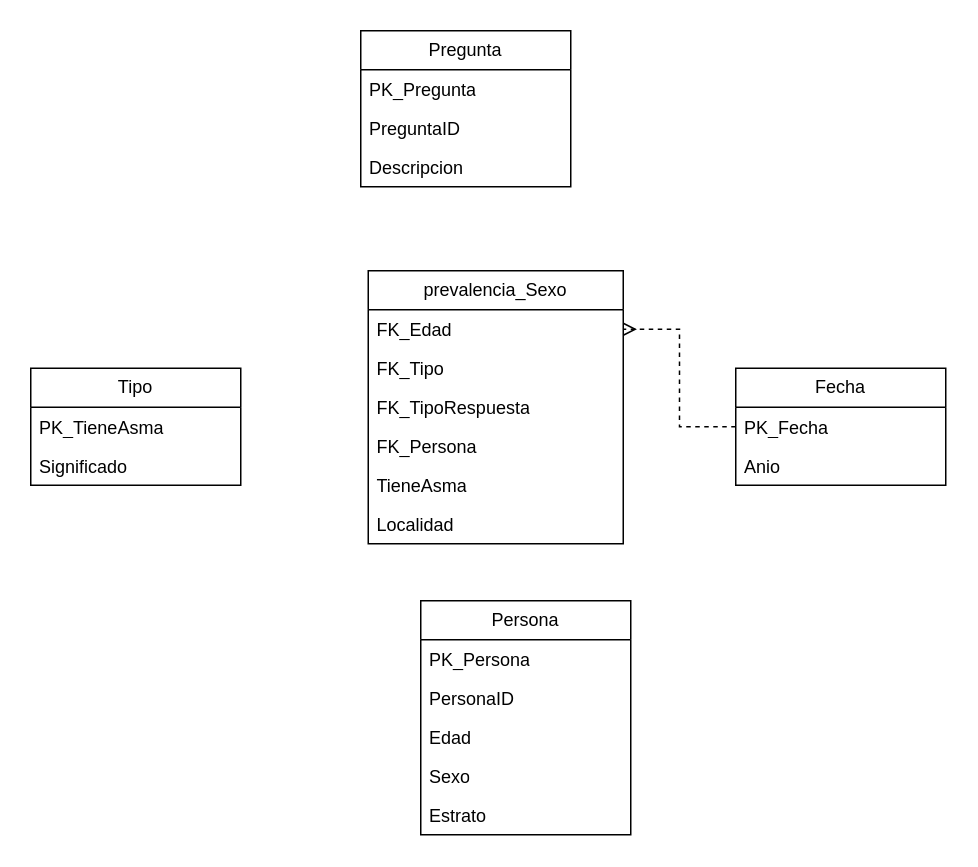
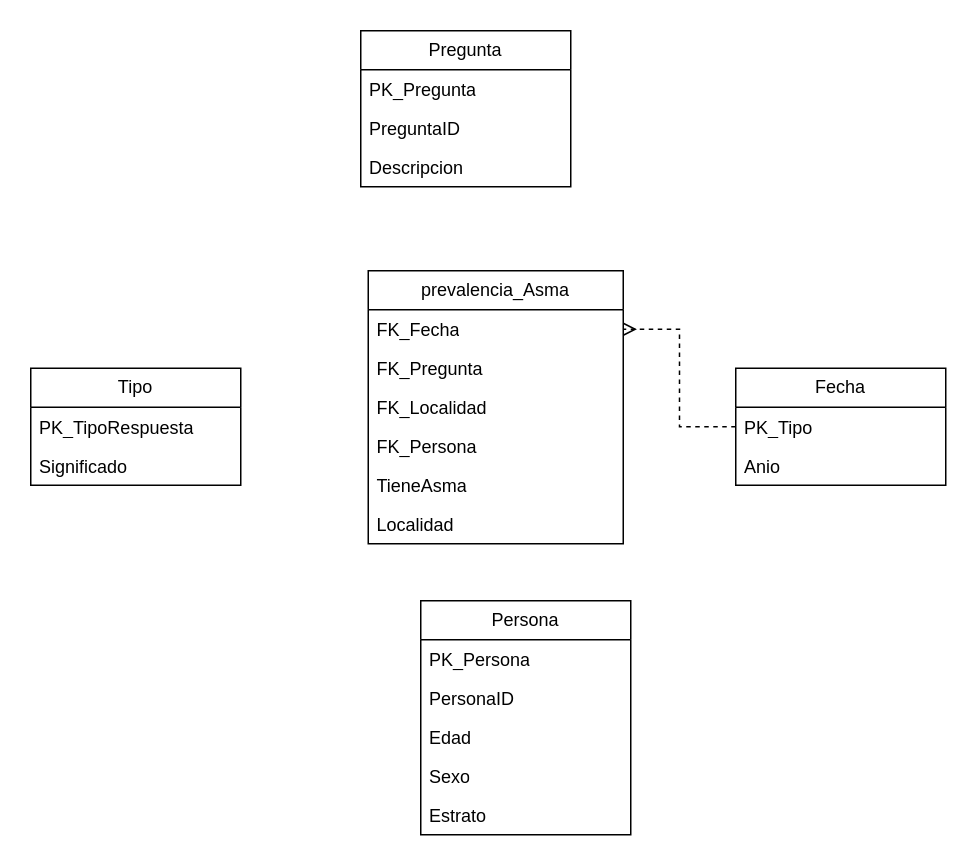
node "prevalencia_Sexo": label "prevalencia_Sexo" -> "prevalencia_Asma"
node "FK_Edad": label "FK_Edad" -> "FK_Fecha"
node "FK_Tipo": label "FK_Tipo" -> "FK_Pregunta"
node "FK_TipoRespuesta": label "FK_TipoRespuesta" -> "FK_Localidad"
node "PK_TieneAsma": label "PK_TieneAsma" -> "PK_TipoRespuesta"
node "PK_Fecha": label "PK_Fecha" -> "PK_Tipo"
